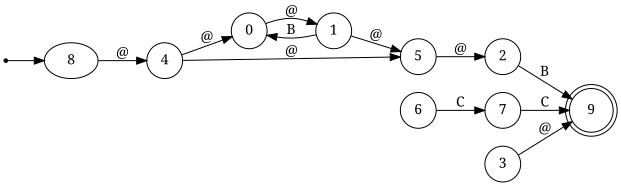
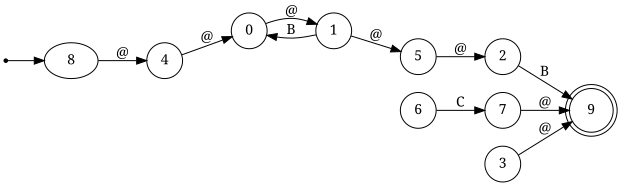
edge "4" -> "5": removed, label "@"
edge "7" -> "9": label "C" -> "@"
